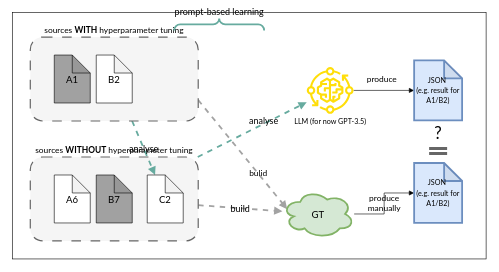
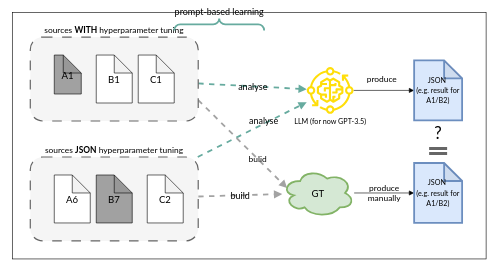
node "A1": size 36x48 -> 27x39
node "B2": label "B2" -> "B1"
node "C1": added
edge "sources WITH hyperparameter tuning" -> "C2": now "sources WITH hyperparameter tuning" -> "LLM (for now GPT-3.5)"
node "sources WITHOUT hyperparameter tuning": label "sources WITHOUT hyperparameter tuning" -> "sources JSON hyperparameter tuning"
node "GT": moved (318, 214) -> (318, 193)
